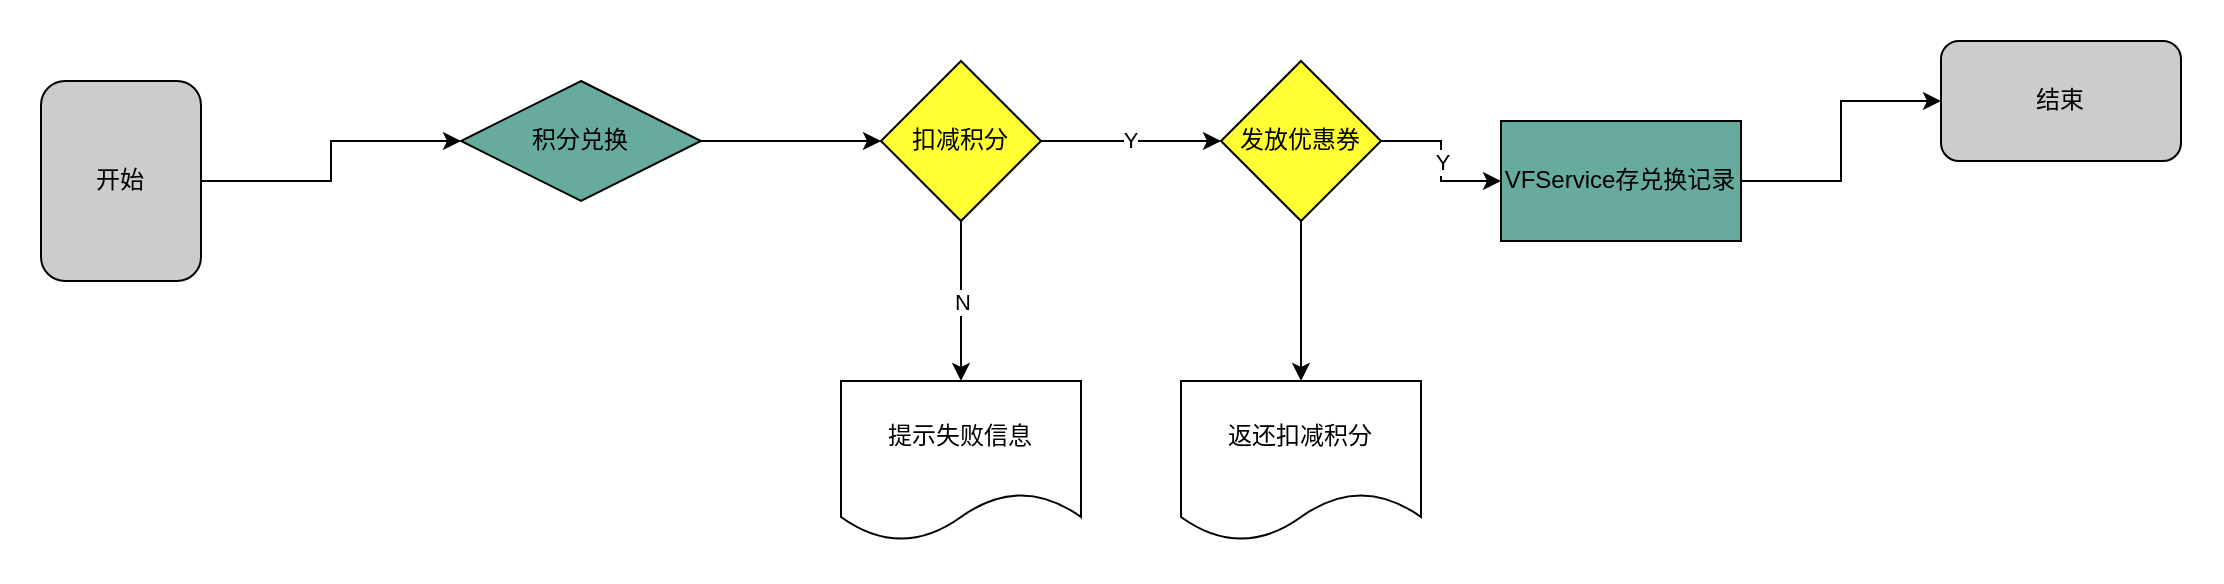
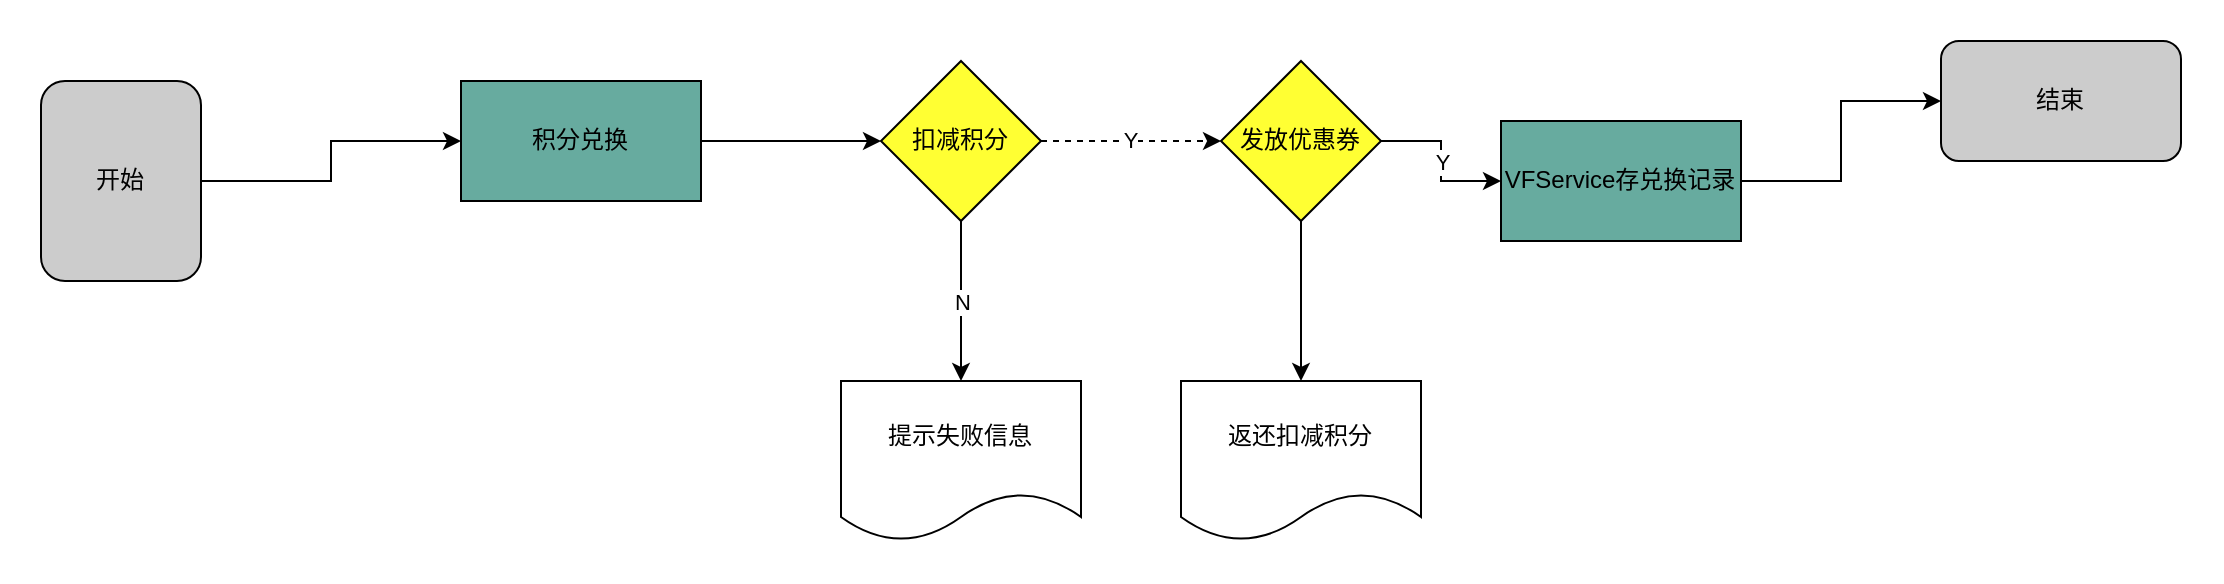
node "积分兑换": shape diamond -> rectangle
edge "扣减积分" -> "发放优惠券": style solid -> dashed
